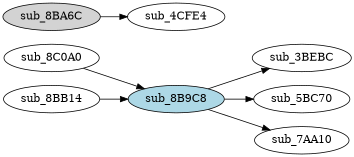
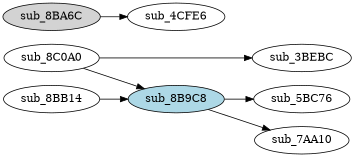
node "sub_4CFE4": label "sub_4CFE4" -> "sub_4CFE6"
edge "sub_8B9C8" -> "sub_3BEBC": now "sub_8C0A0" -> "sub_3BEBC"
node "sub_5BC70": label "sub_5BC70" -> "sub_5BC76"
